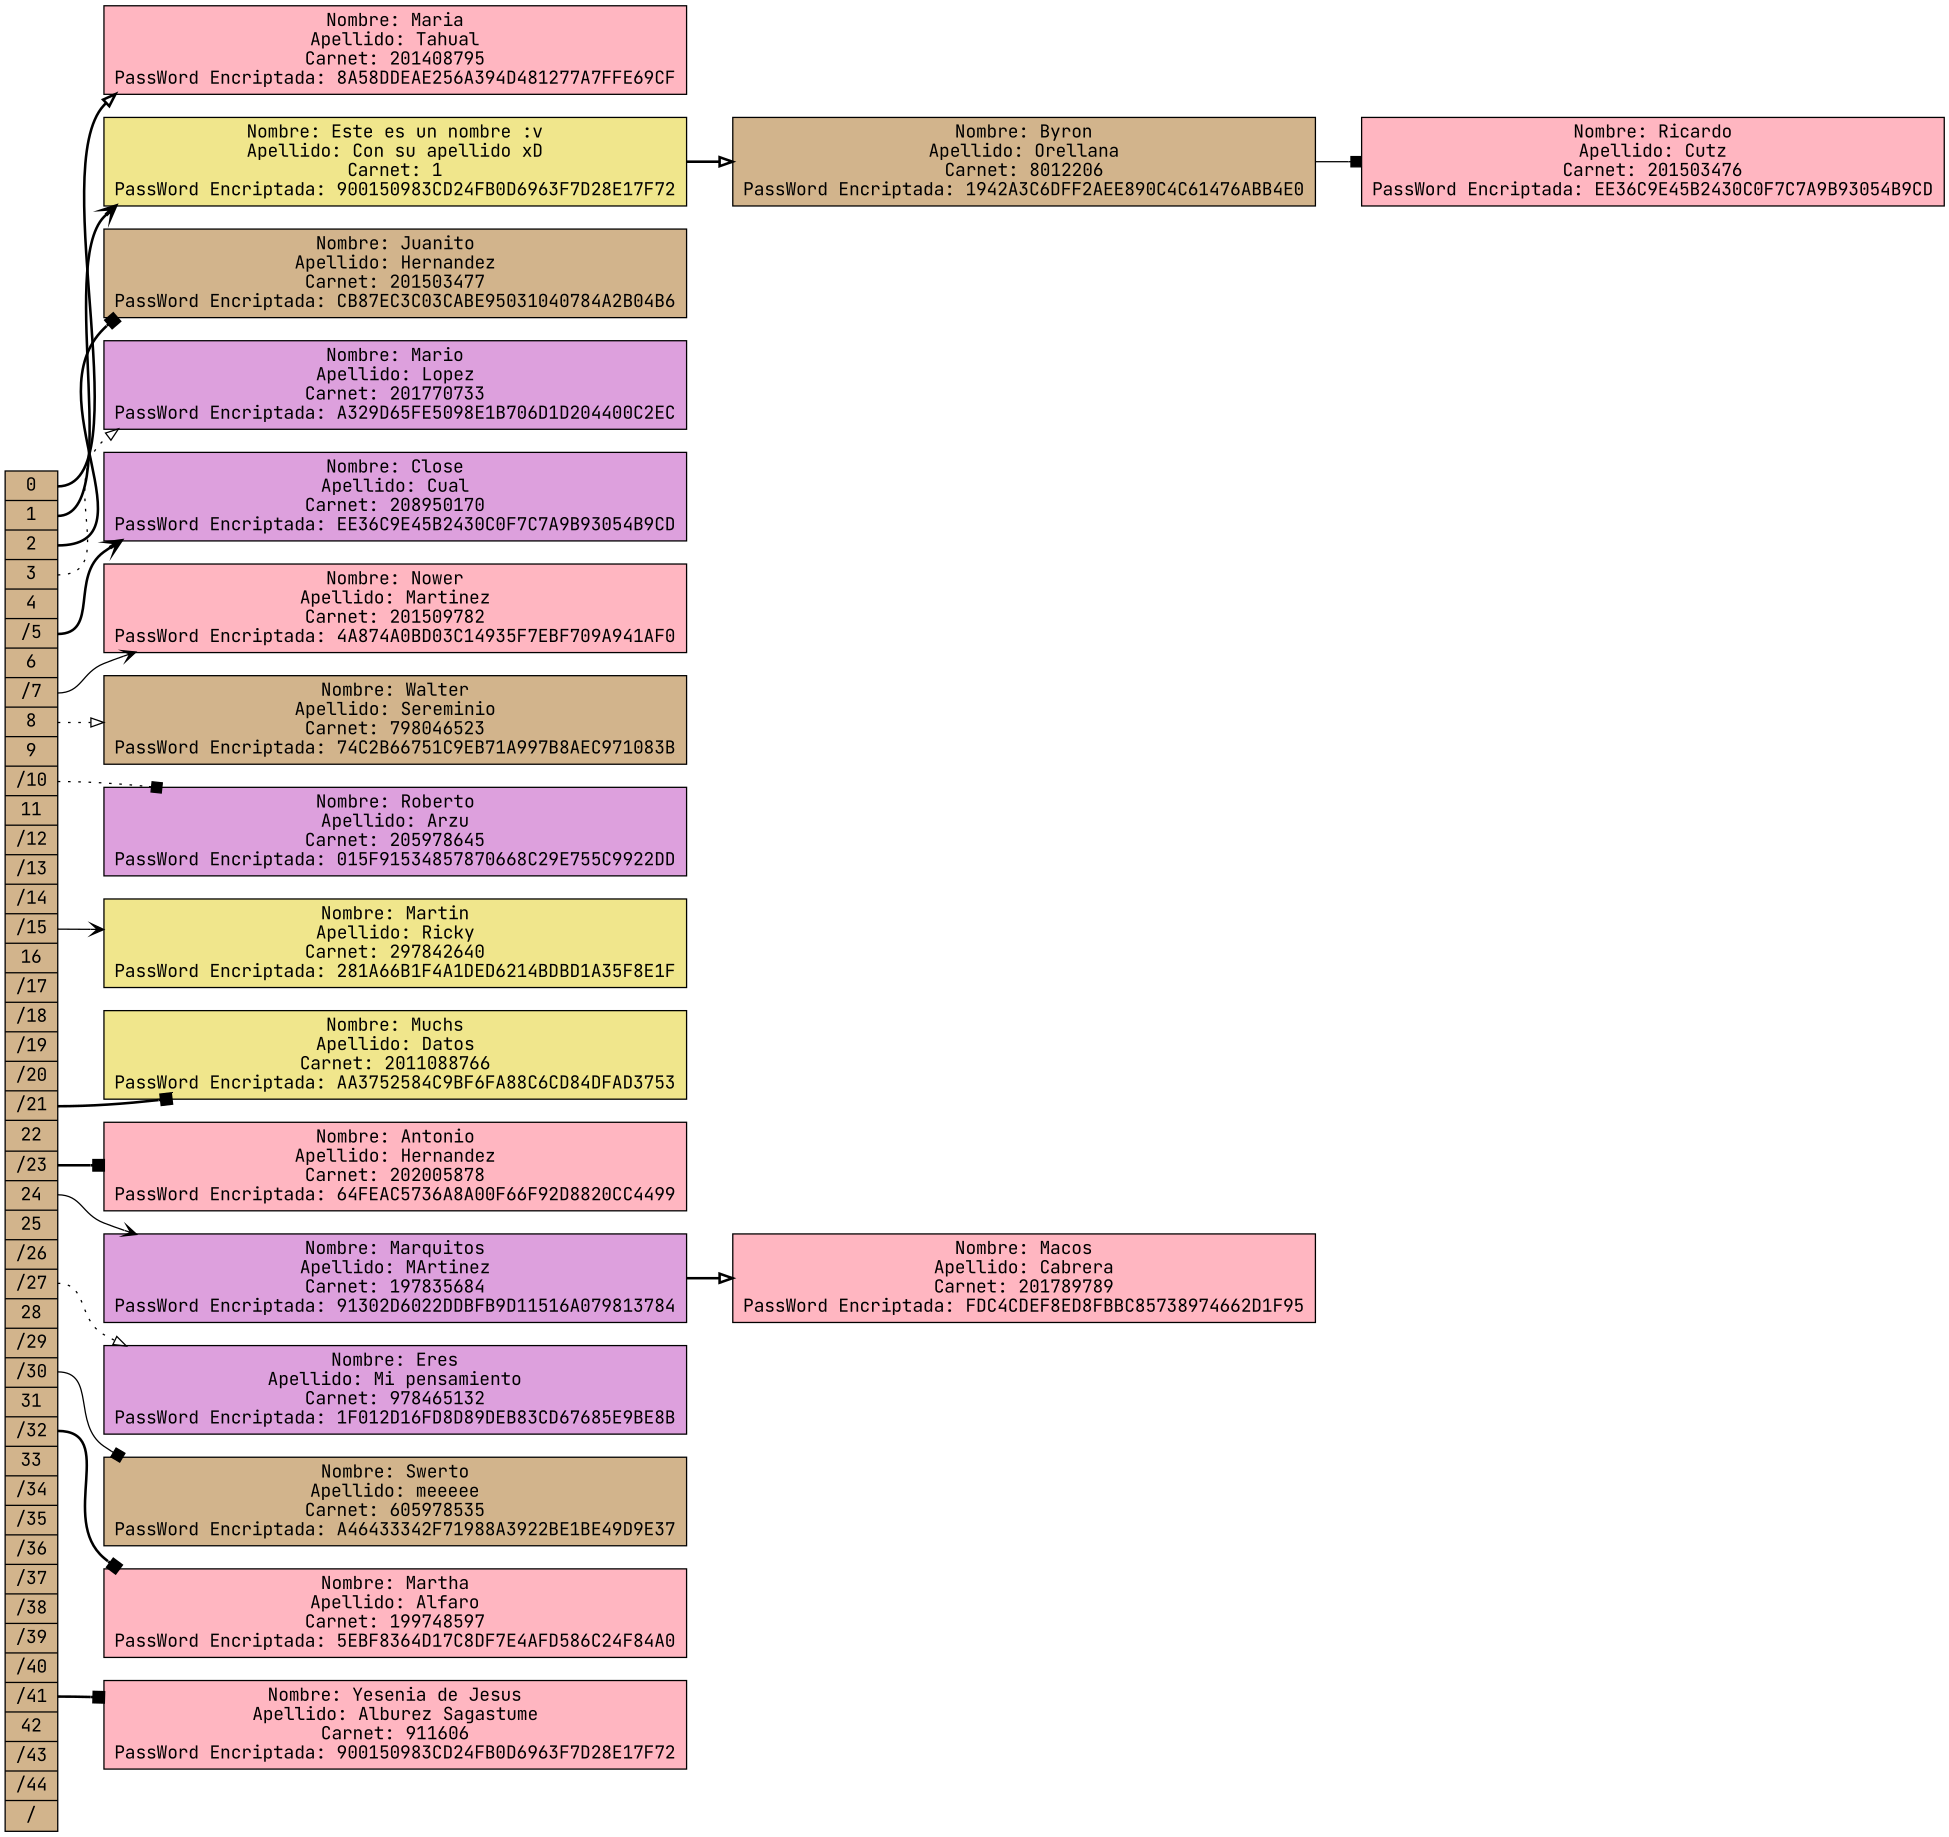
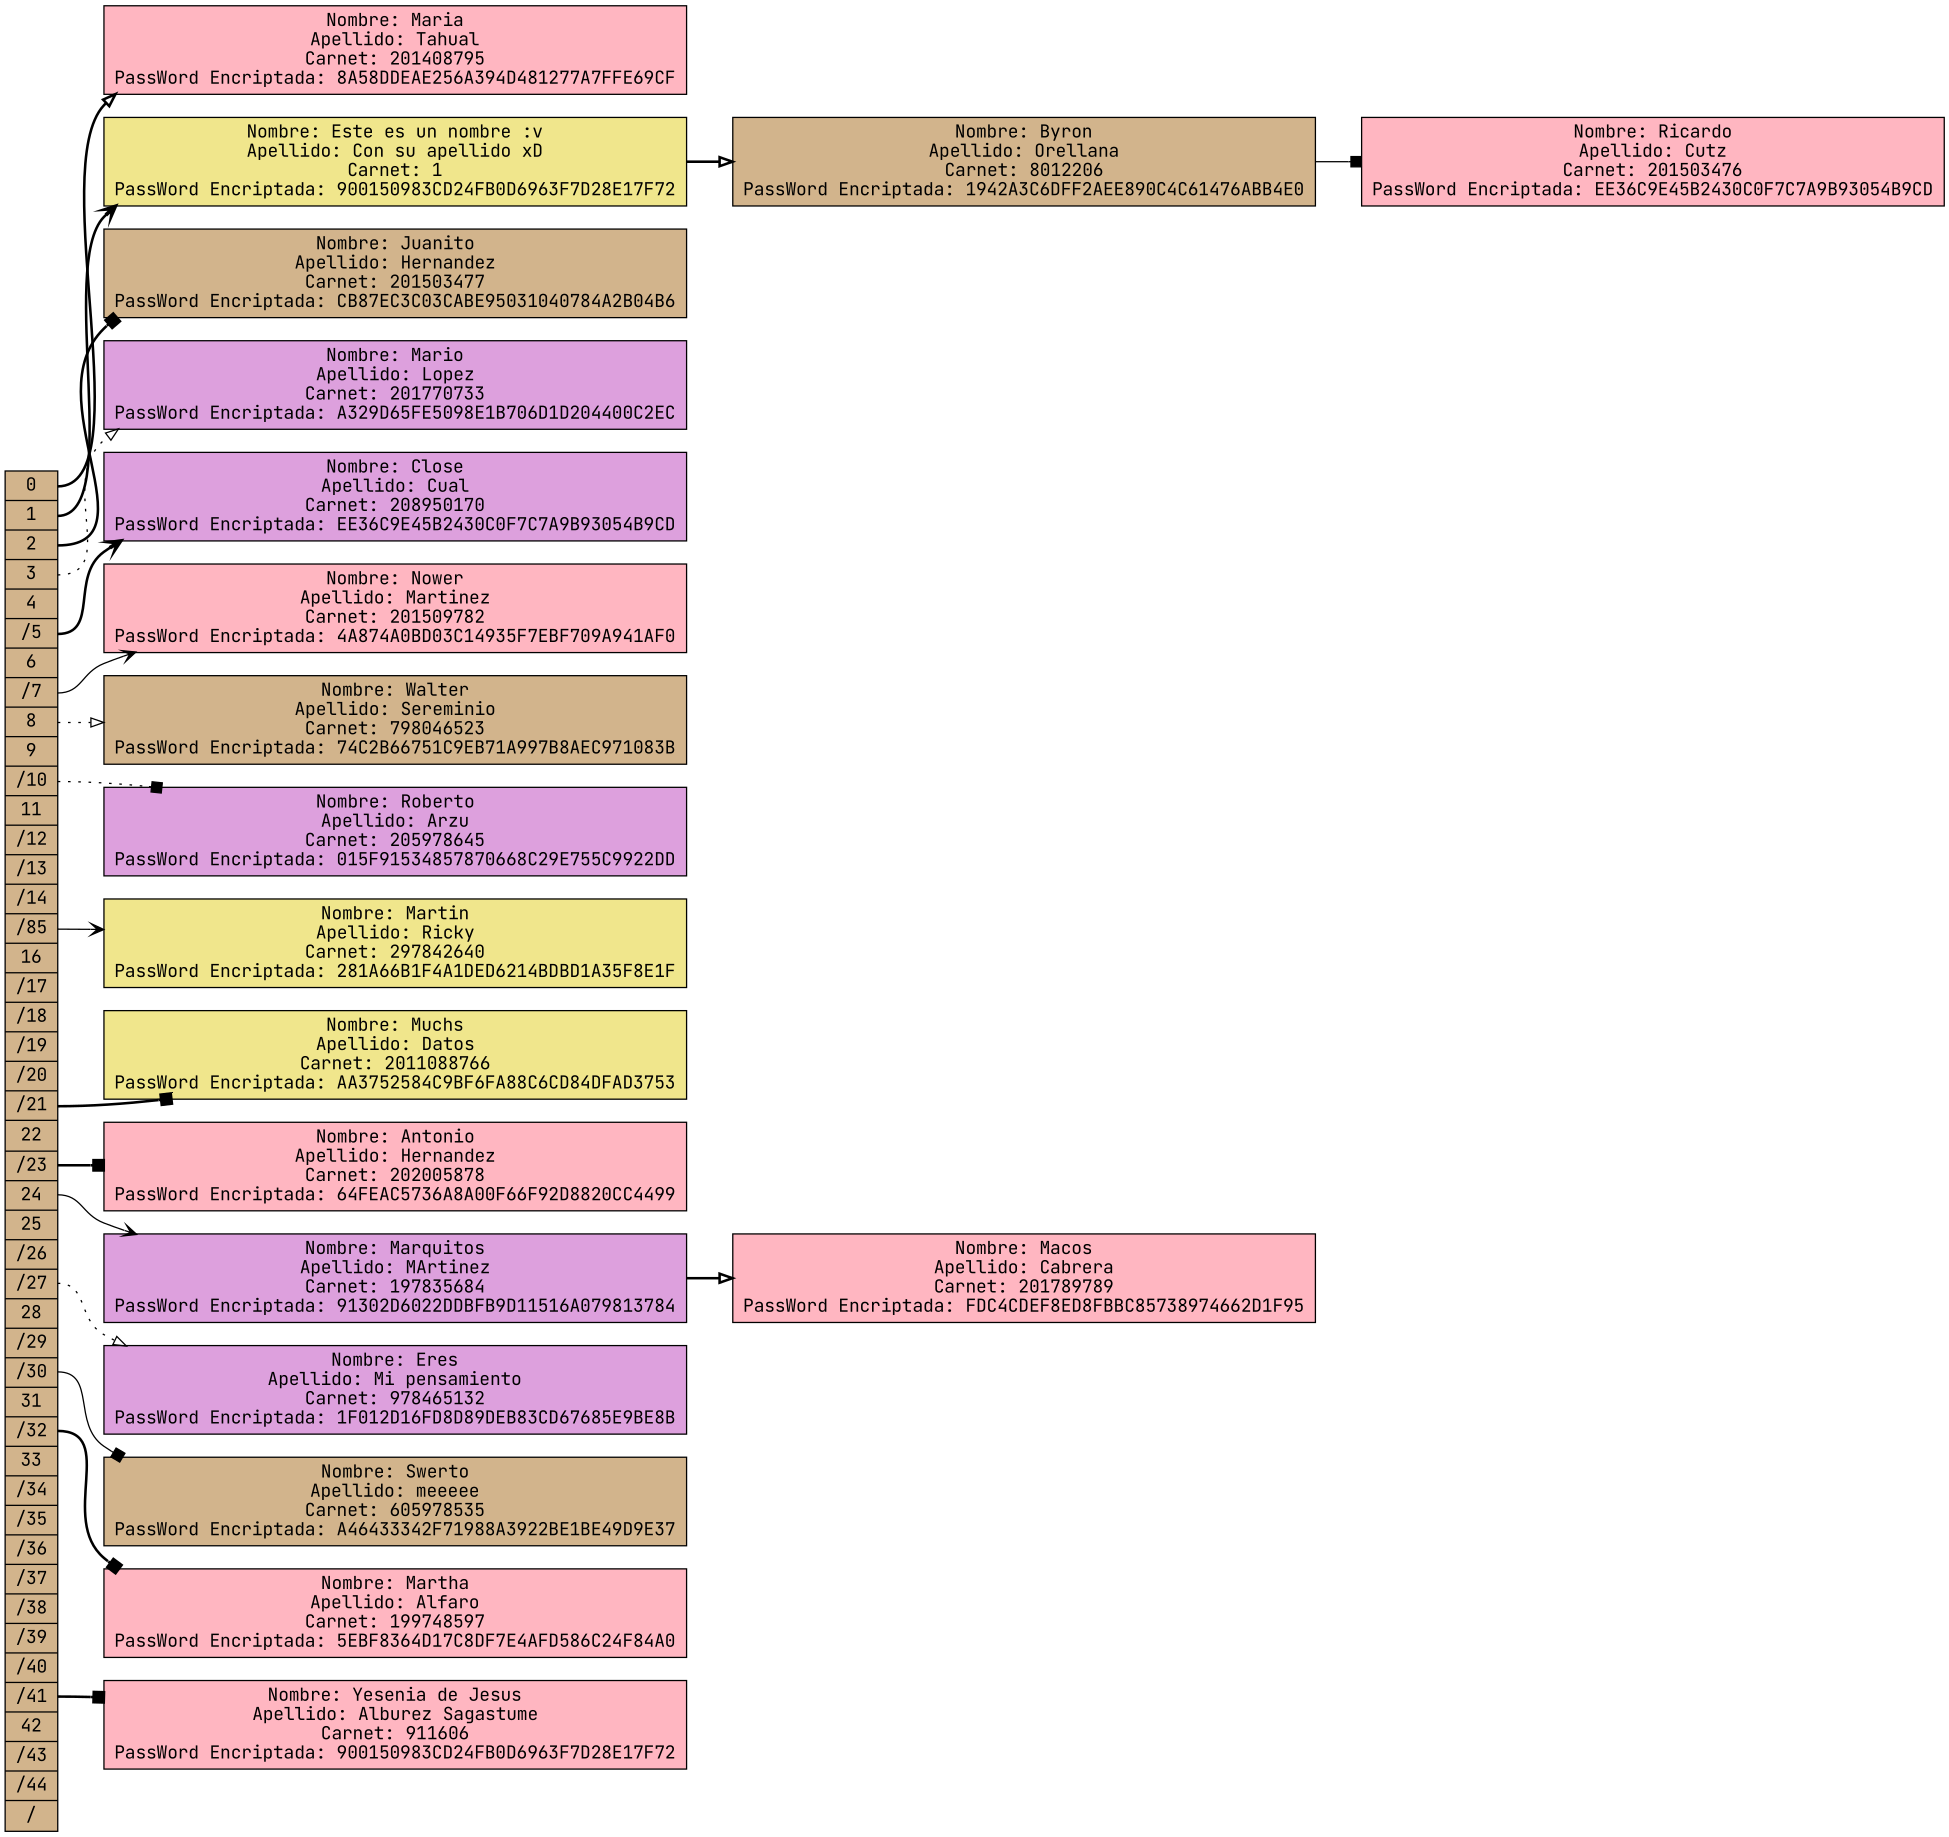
node "0": text "/15" -> "/85"
